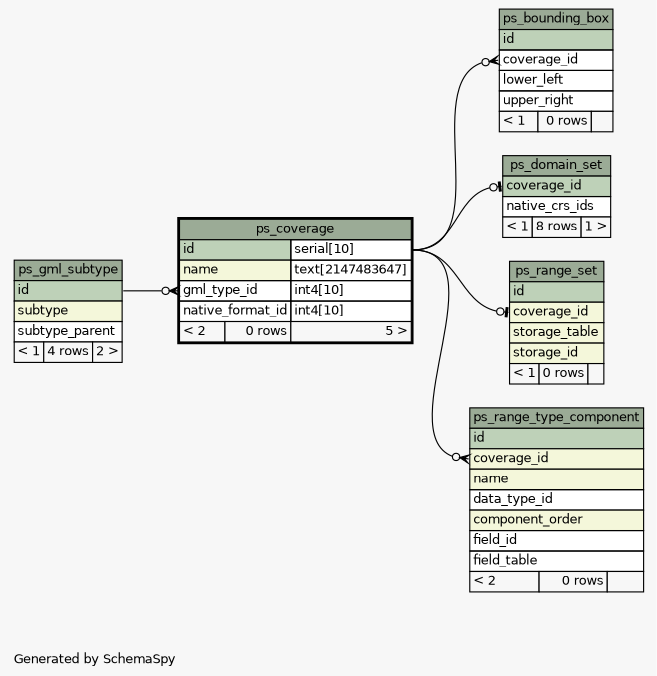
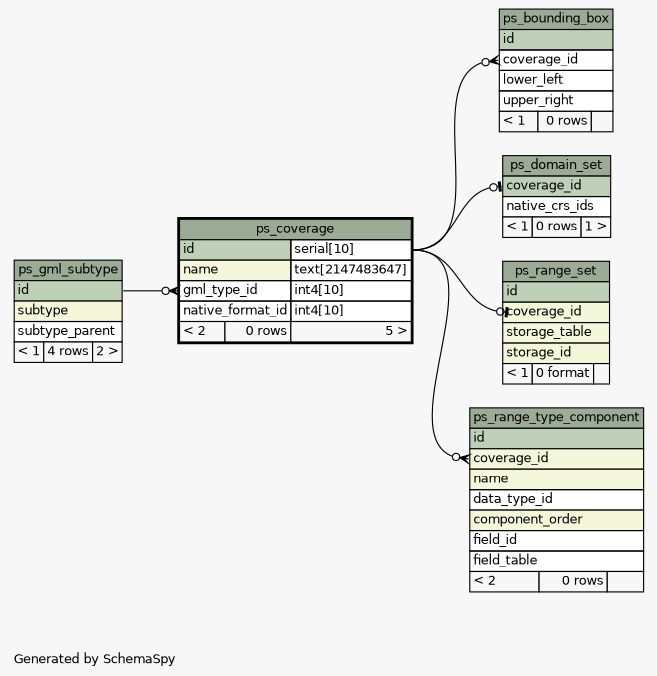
node "ps_domain_set": text "8 rows" -> "0 rows"
node "ps_range_set": text "0 rows" -> "0 format"
